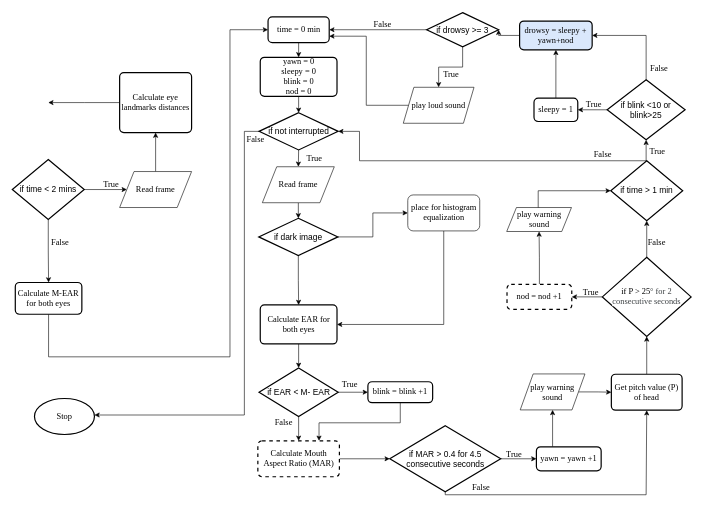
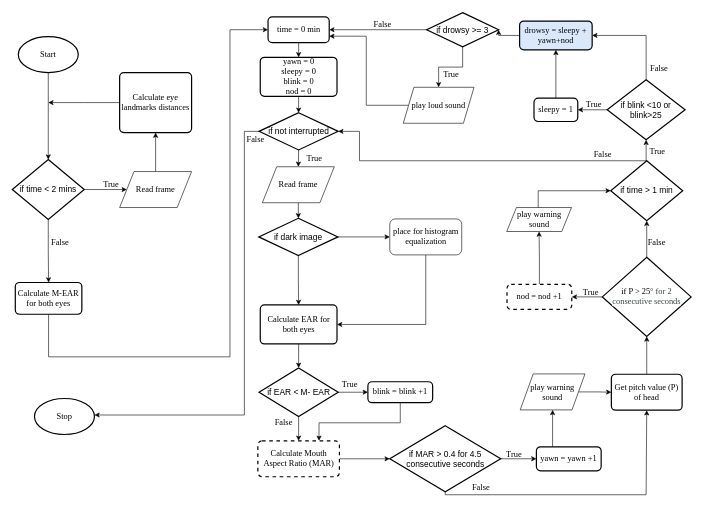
node "Start": added
edge "Start" -> "if time < 2 mins": added
node "place for histogram equalization": moved (444, 213) -> (426, 237)
